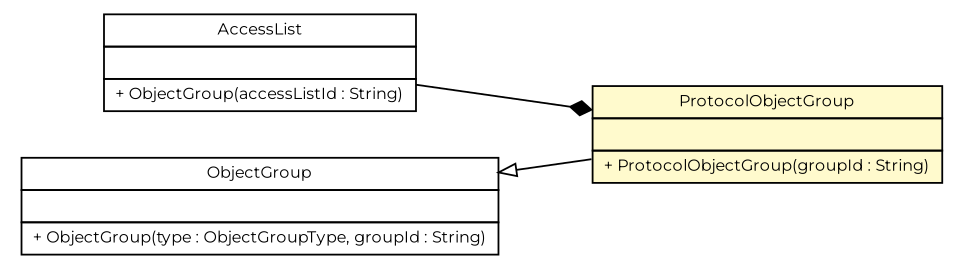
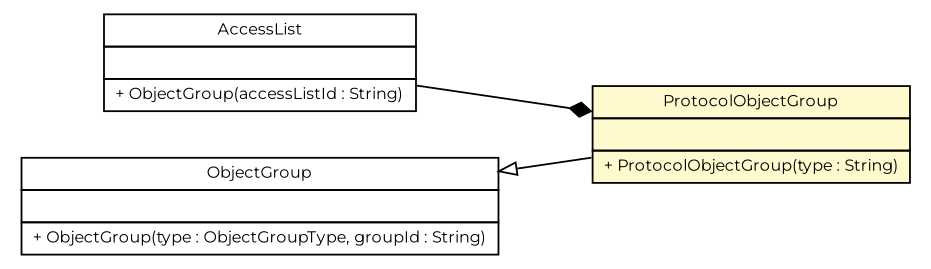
node "ProtocolObjectGroup": text "+ ProtocolObjectGroup(groupId : String)" -> "+ ProtocolObjectGroup(type : String)"
